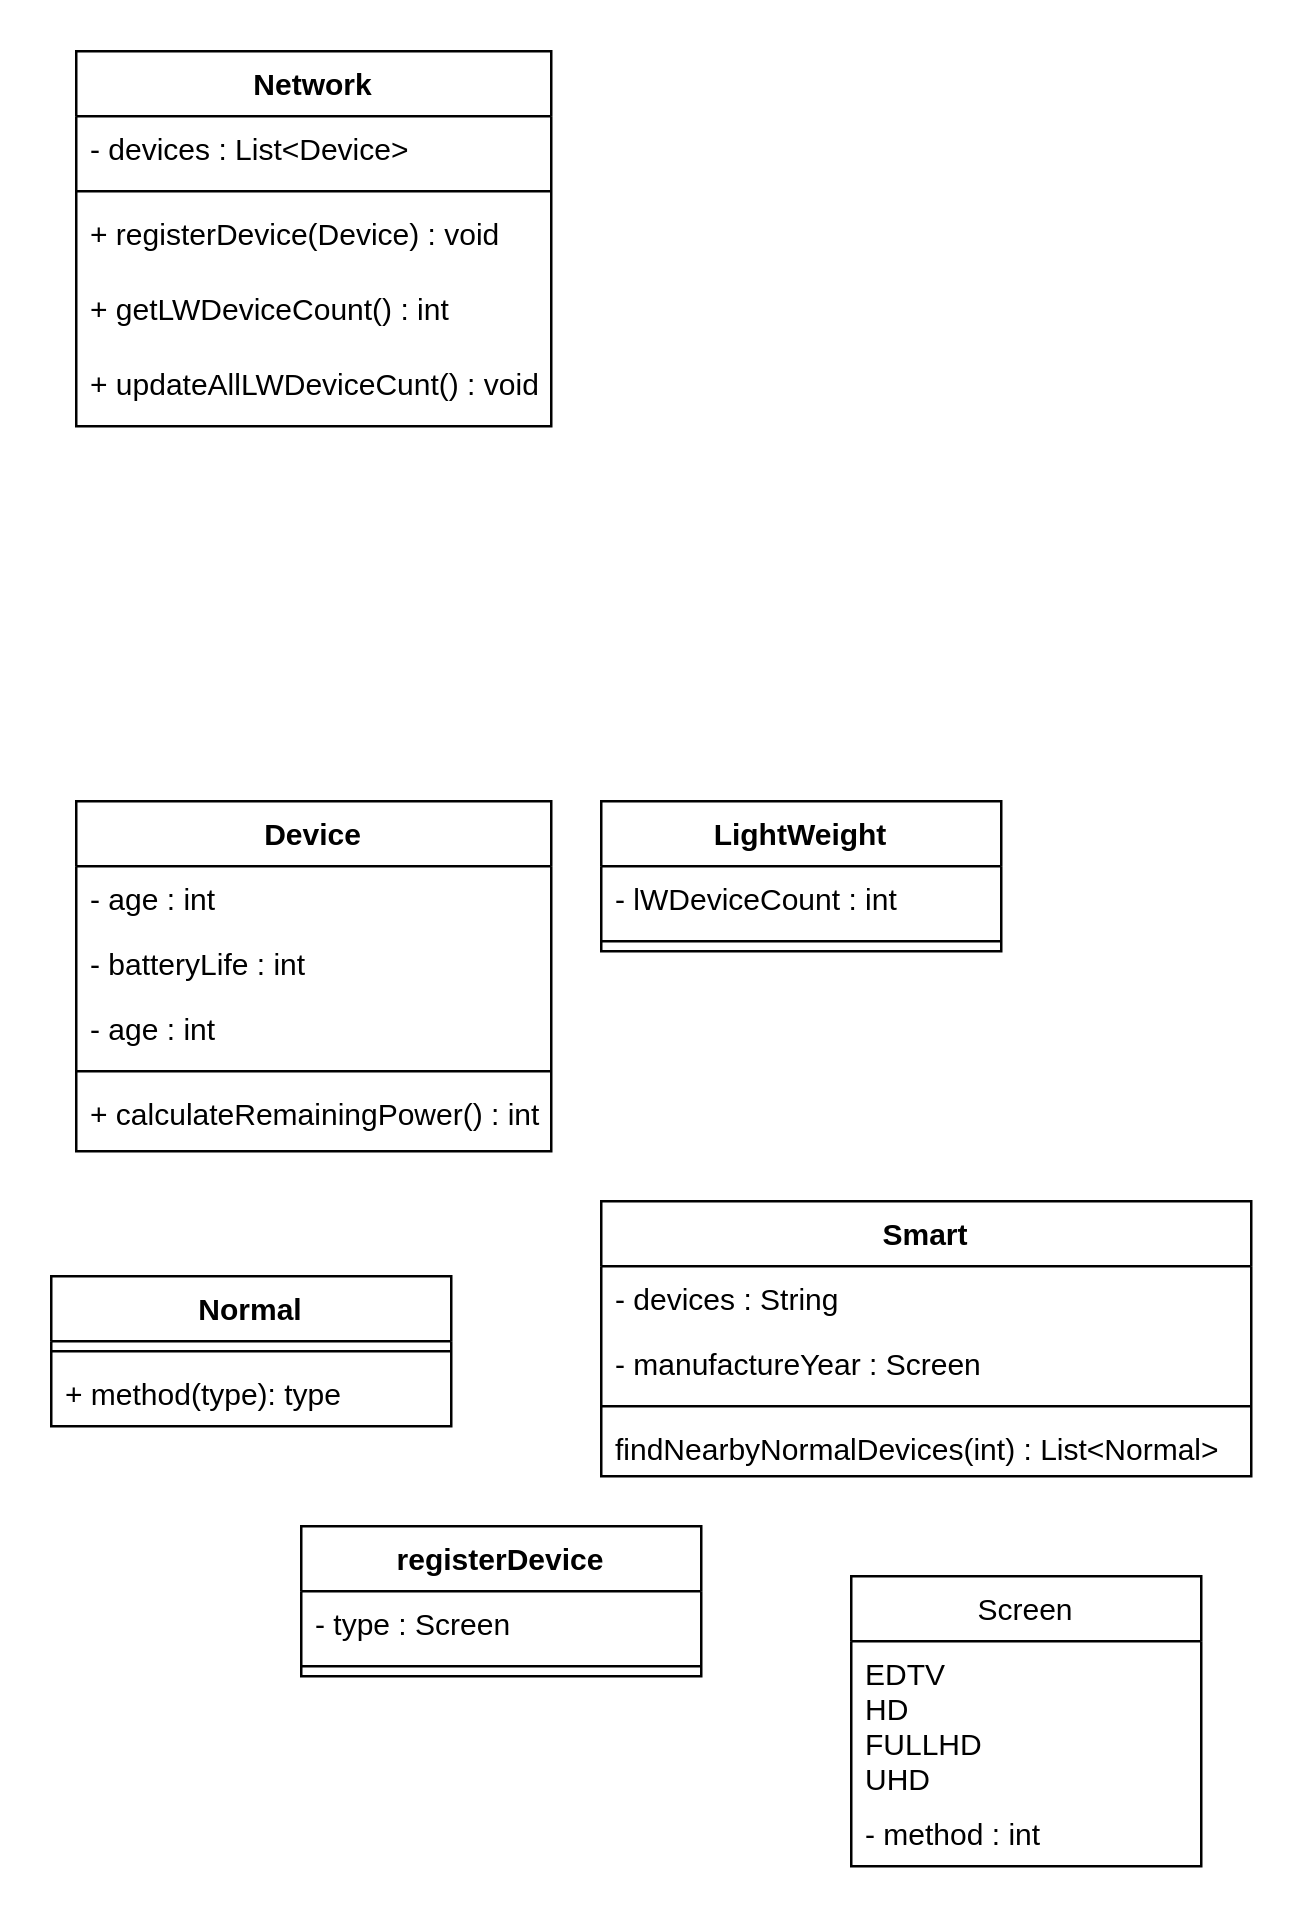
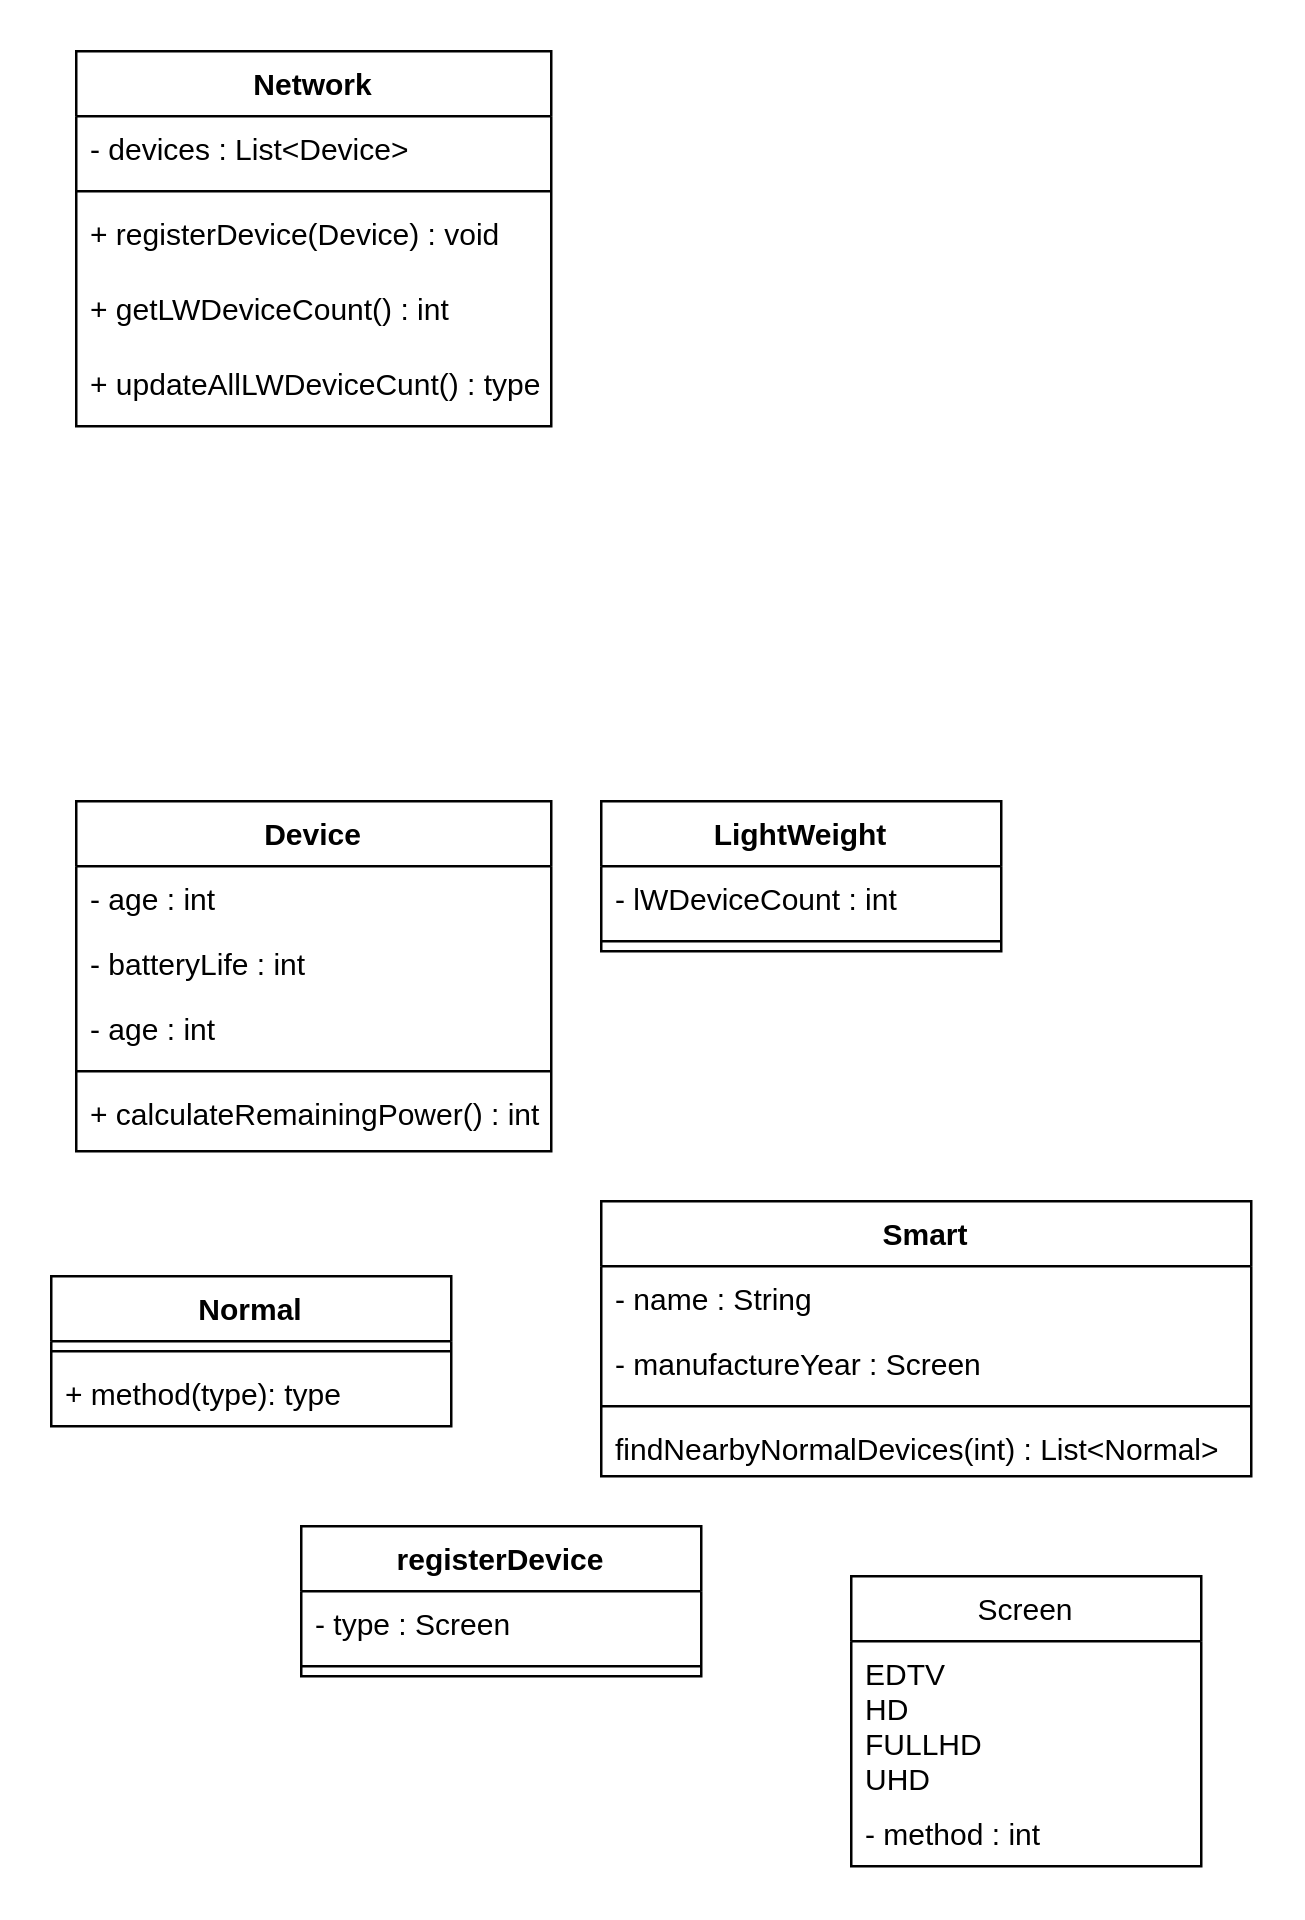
node "+ updateAllLWDeviceCunt() : void": label "+ updateAllLWDeviceCunt() : void" -> "+ updateAllLWDeviceCunt() : type"
node "- devices : String": label "- devices : String" -> "- name : String"
